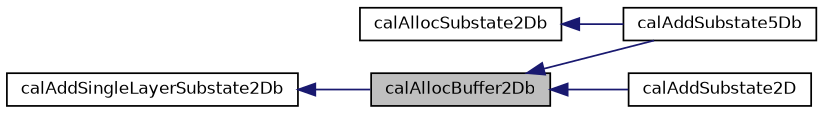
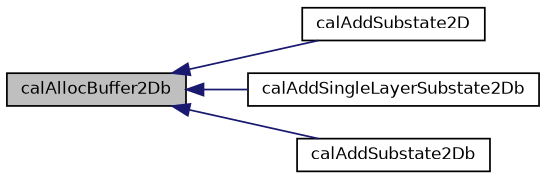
node "calAllocSubstate2Db": removed
node "calAddSubstate5Db": label "calAddSubstate5Db" -> "calAddSubstate2Db"
edge "calAllocBuffer2Db" -> "calAddSingleLayerSubstate2Db": reversed
